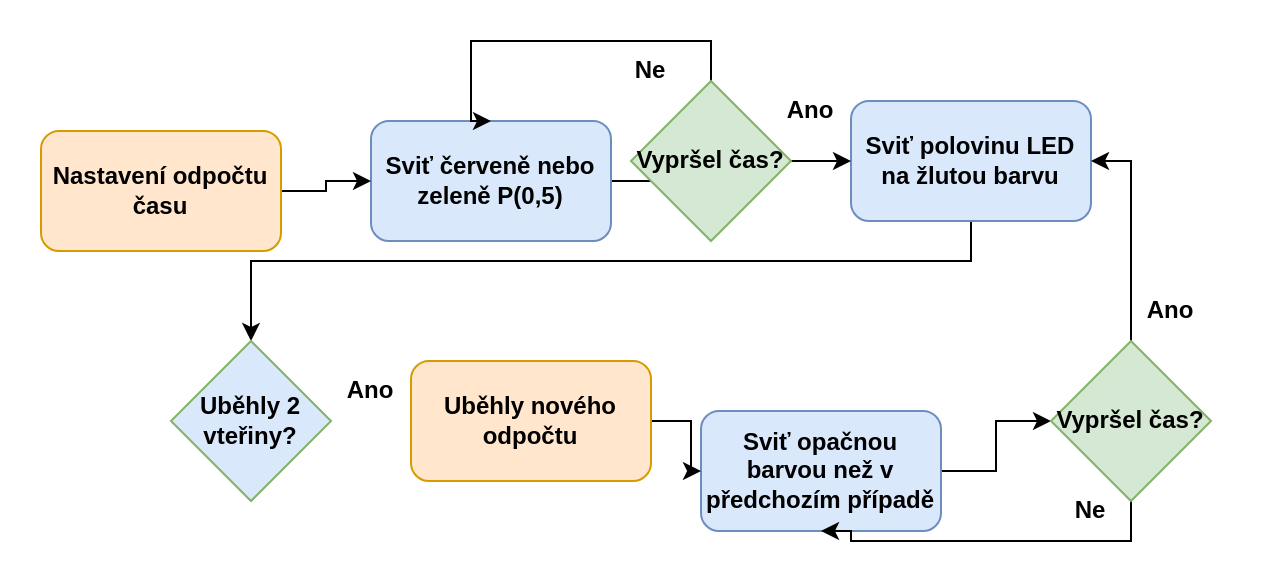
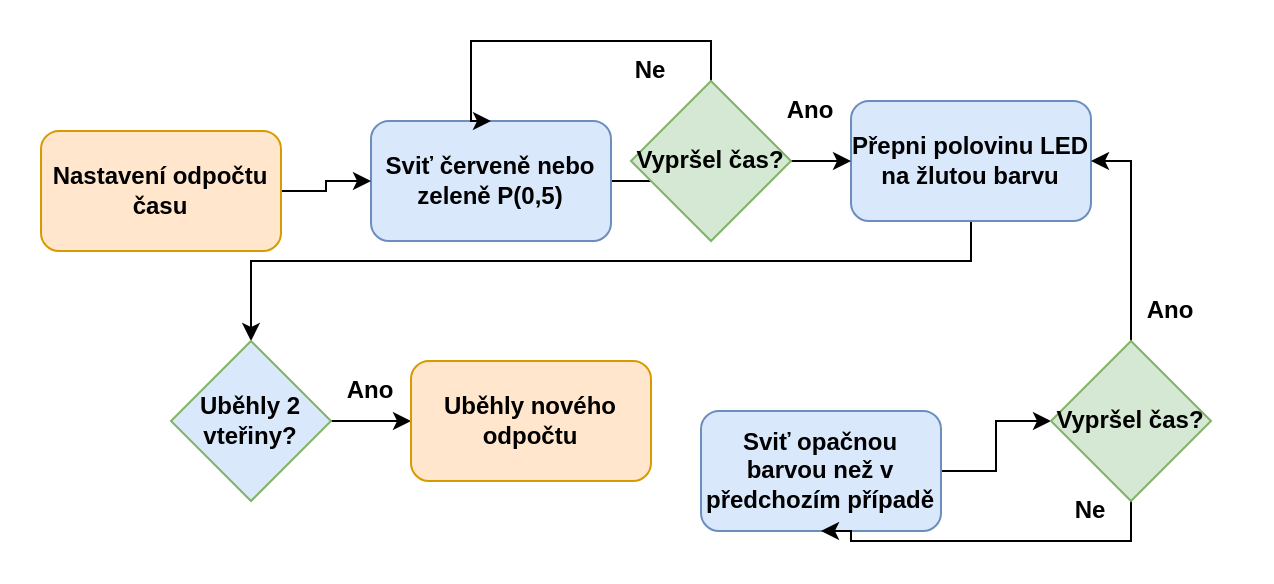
node "Sviť polovinu LED na žlutou barvu": label "Sviť polovinu LED na žlutou barvu" -> "Přepni polovinu LED na žlutou barvu"
edge "Uběhly 2 vteřiny?" -> "Uběhly nového odpočtu": added
edge "Uběhly nového odpočtu" -> "Sviť opačnou barvou než v předchozím případě": removed
